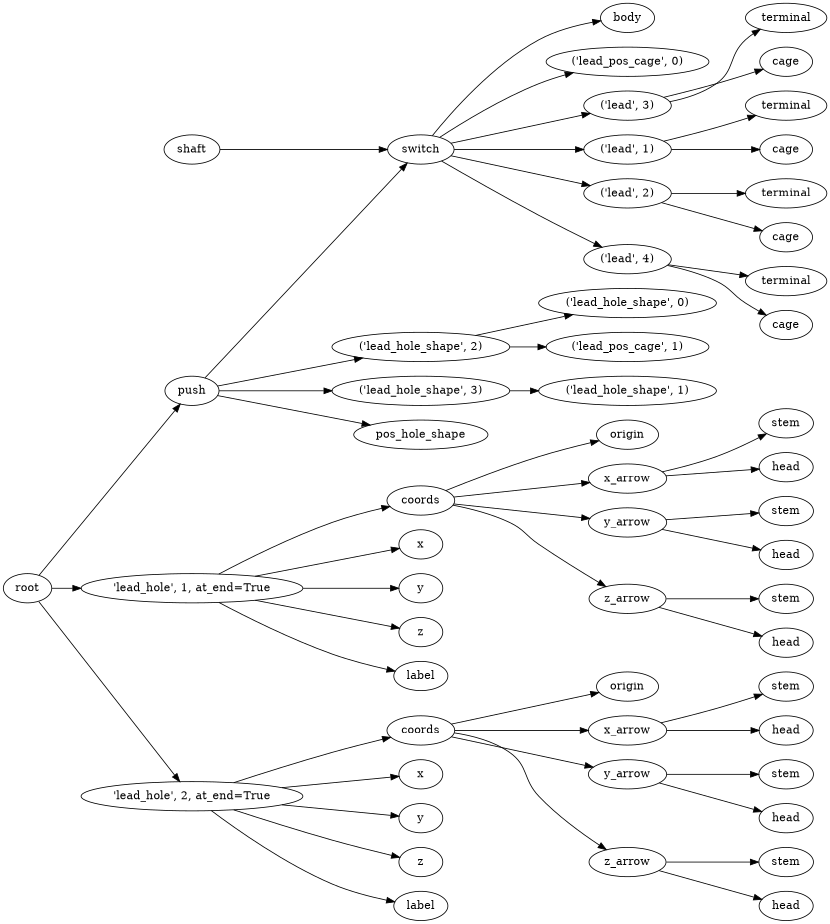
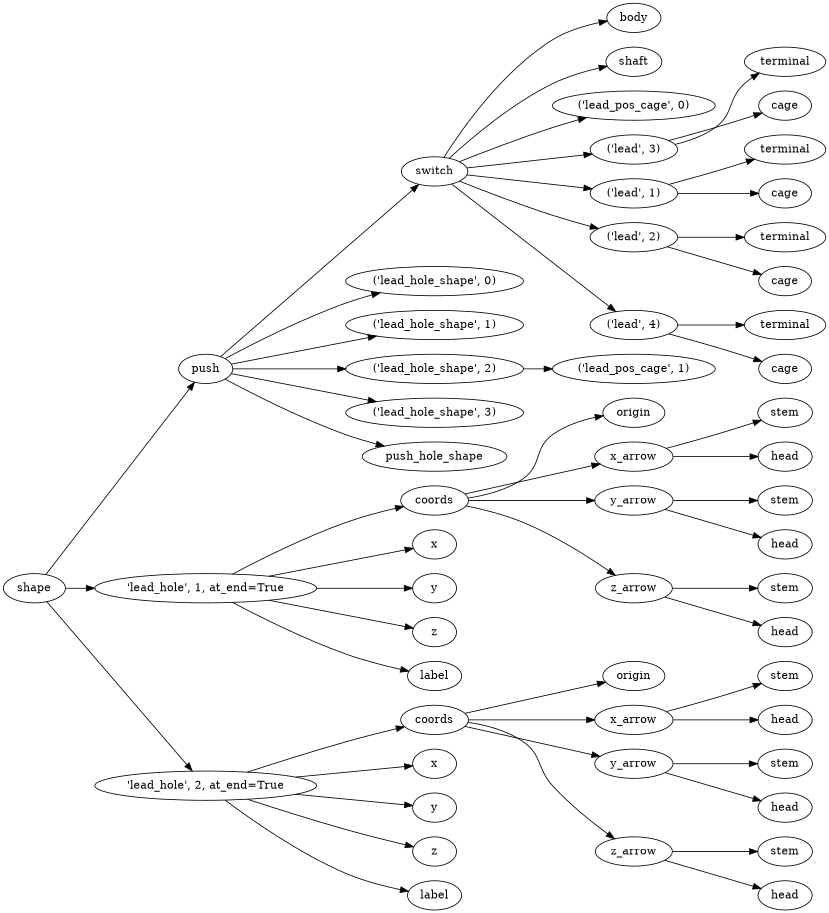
edge "shaft" -> "switch": reversed
edge "('lead_hole_shape', 2)" -> "('lead_hole_shape', 0)": now "push" -> "('lead_hole_shape', 0)"
edge "('lead_hole_shape', 3)" -> "('lead_hole_shape', 1)": now "push" -> "('lead_hole_shape', 1)"
node "pos_hole_shape": label "pos_hole_shape" -> "push_hole_shape"
node "root": label "root" -> "shape"
